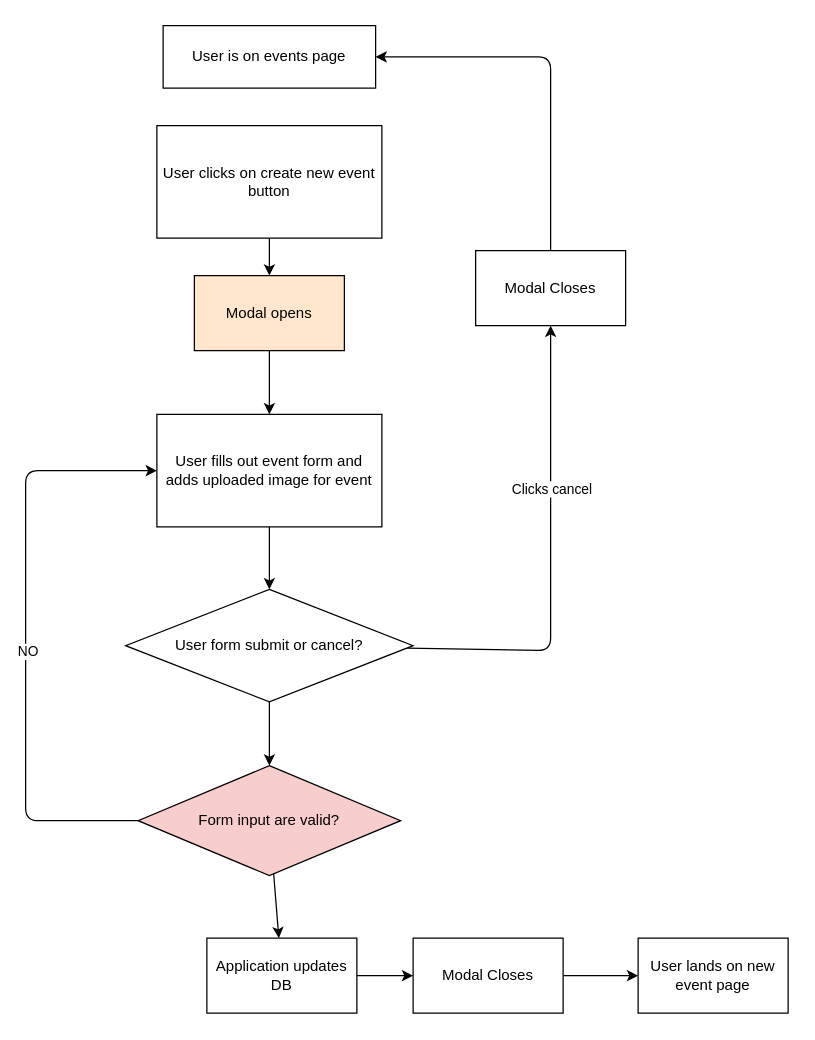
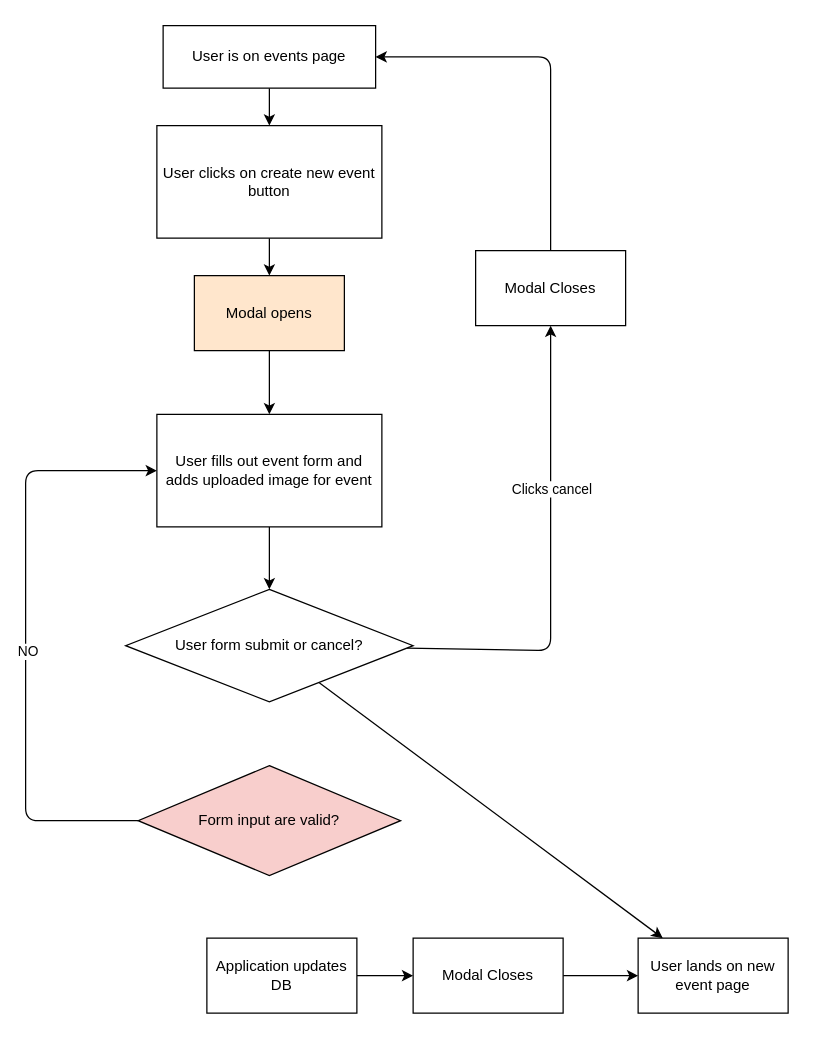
edge "User is on events page" -> "User clicks on create new event button": added
edge "User form submit or cancel?" -> "Form input are valid?": now "User form submit or cancel?" -> "User lands on new event page"
edge "Form input are valid?" -> "Application updates DB": removed
